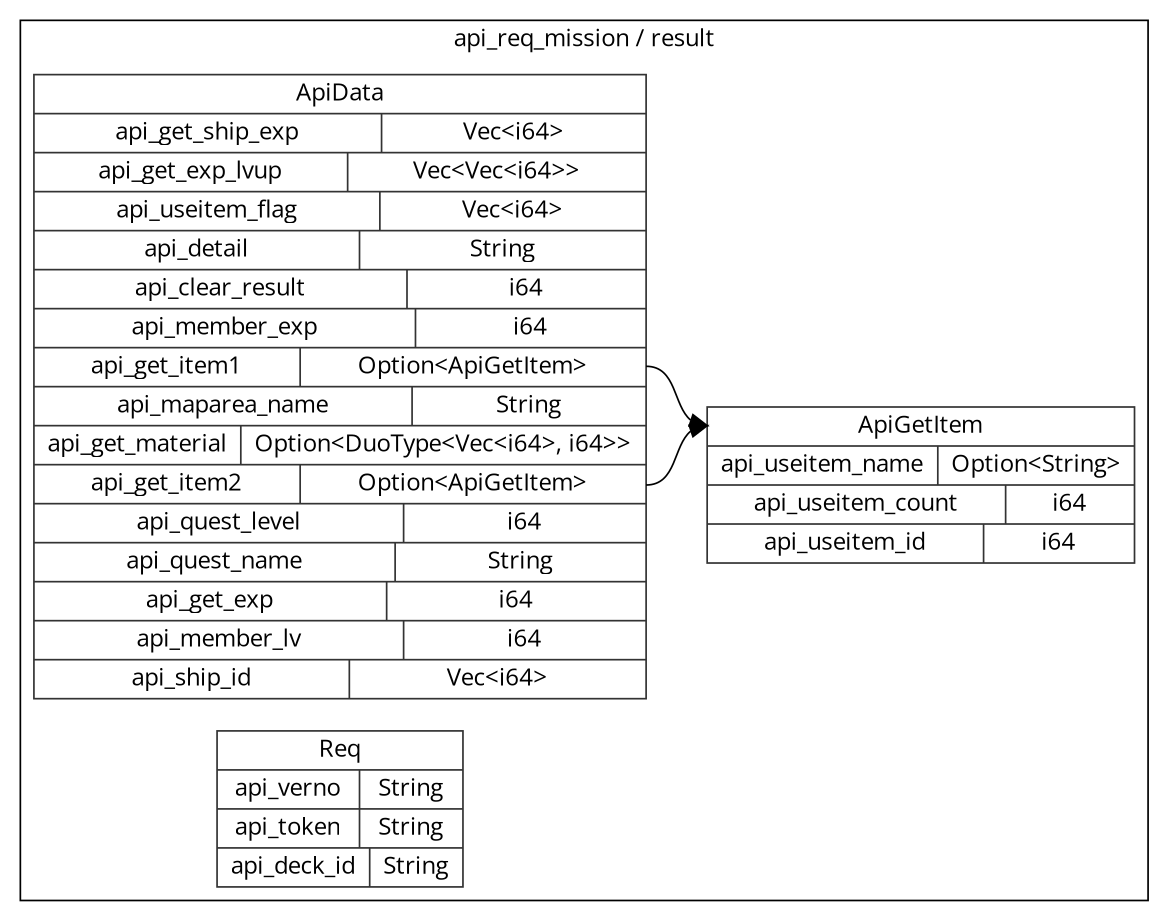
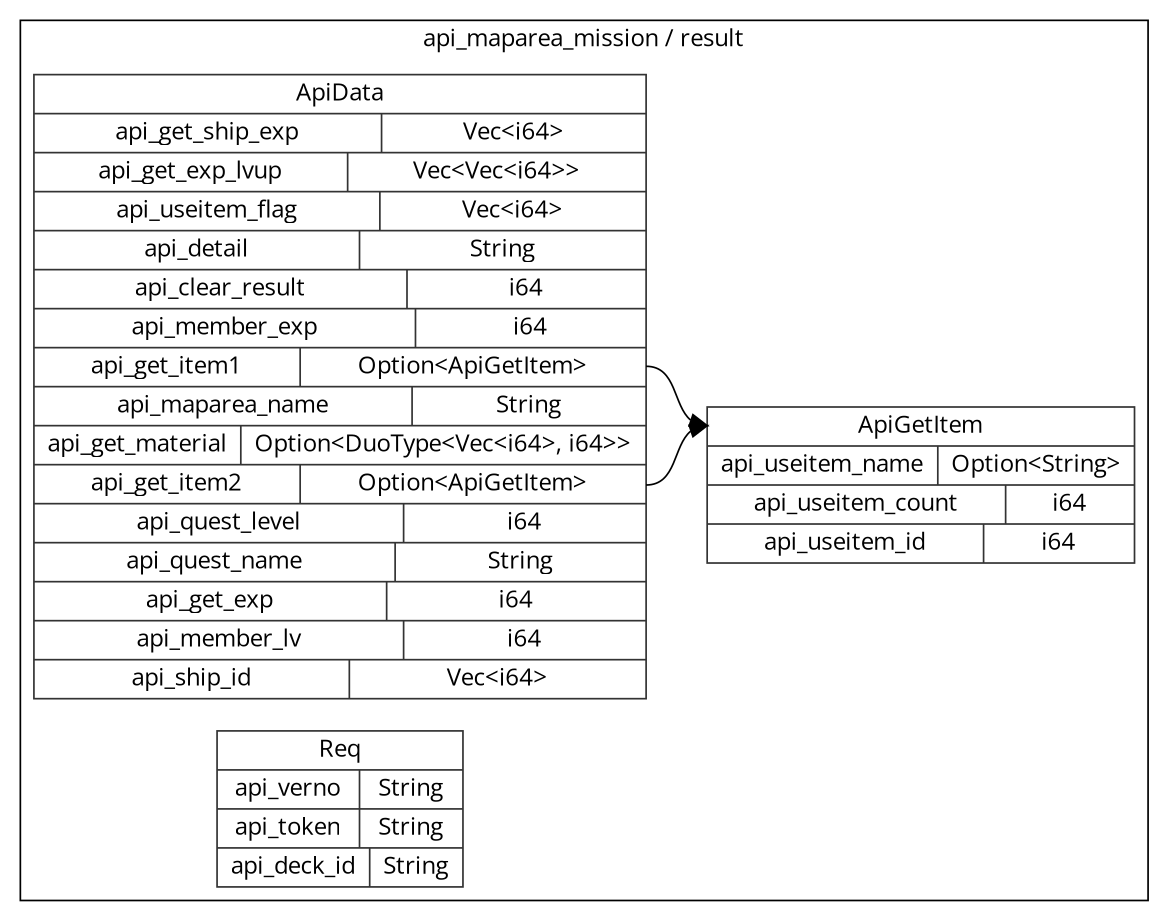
cluster "api_req_mission / result": label "api_req_mission / result" -> "api_maparea_mission / result"
